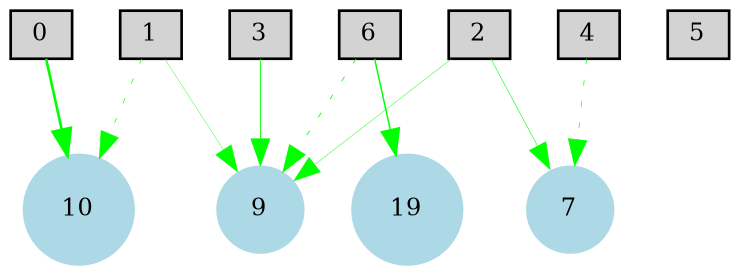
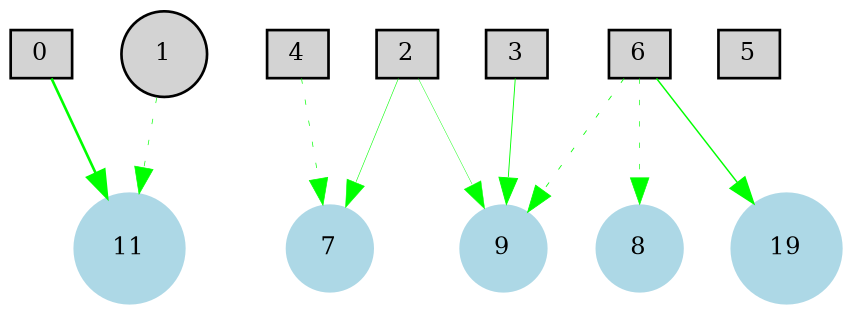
node "1": shape box -> circle
edge "1" -> "9": removed
node "10": label "10" -> "11"
node "8": added
